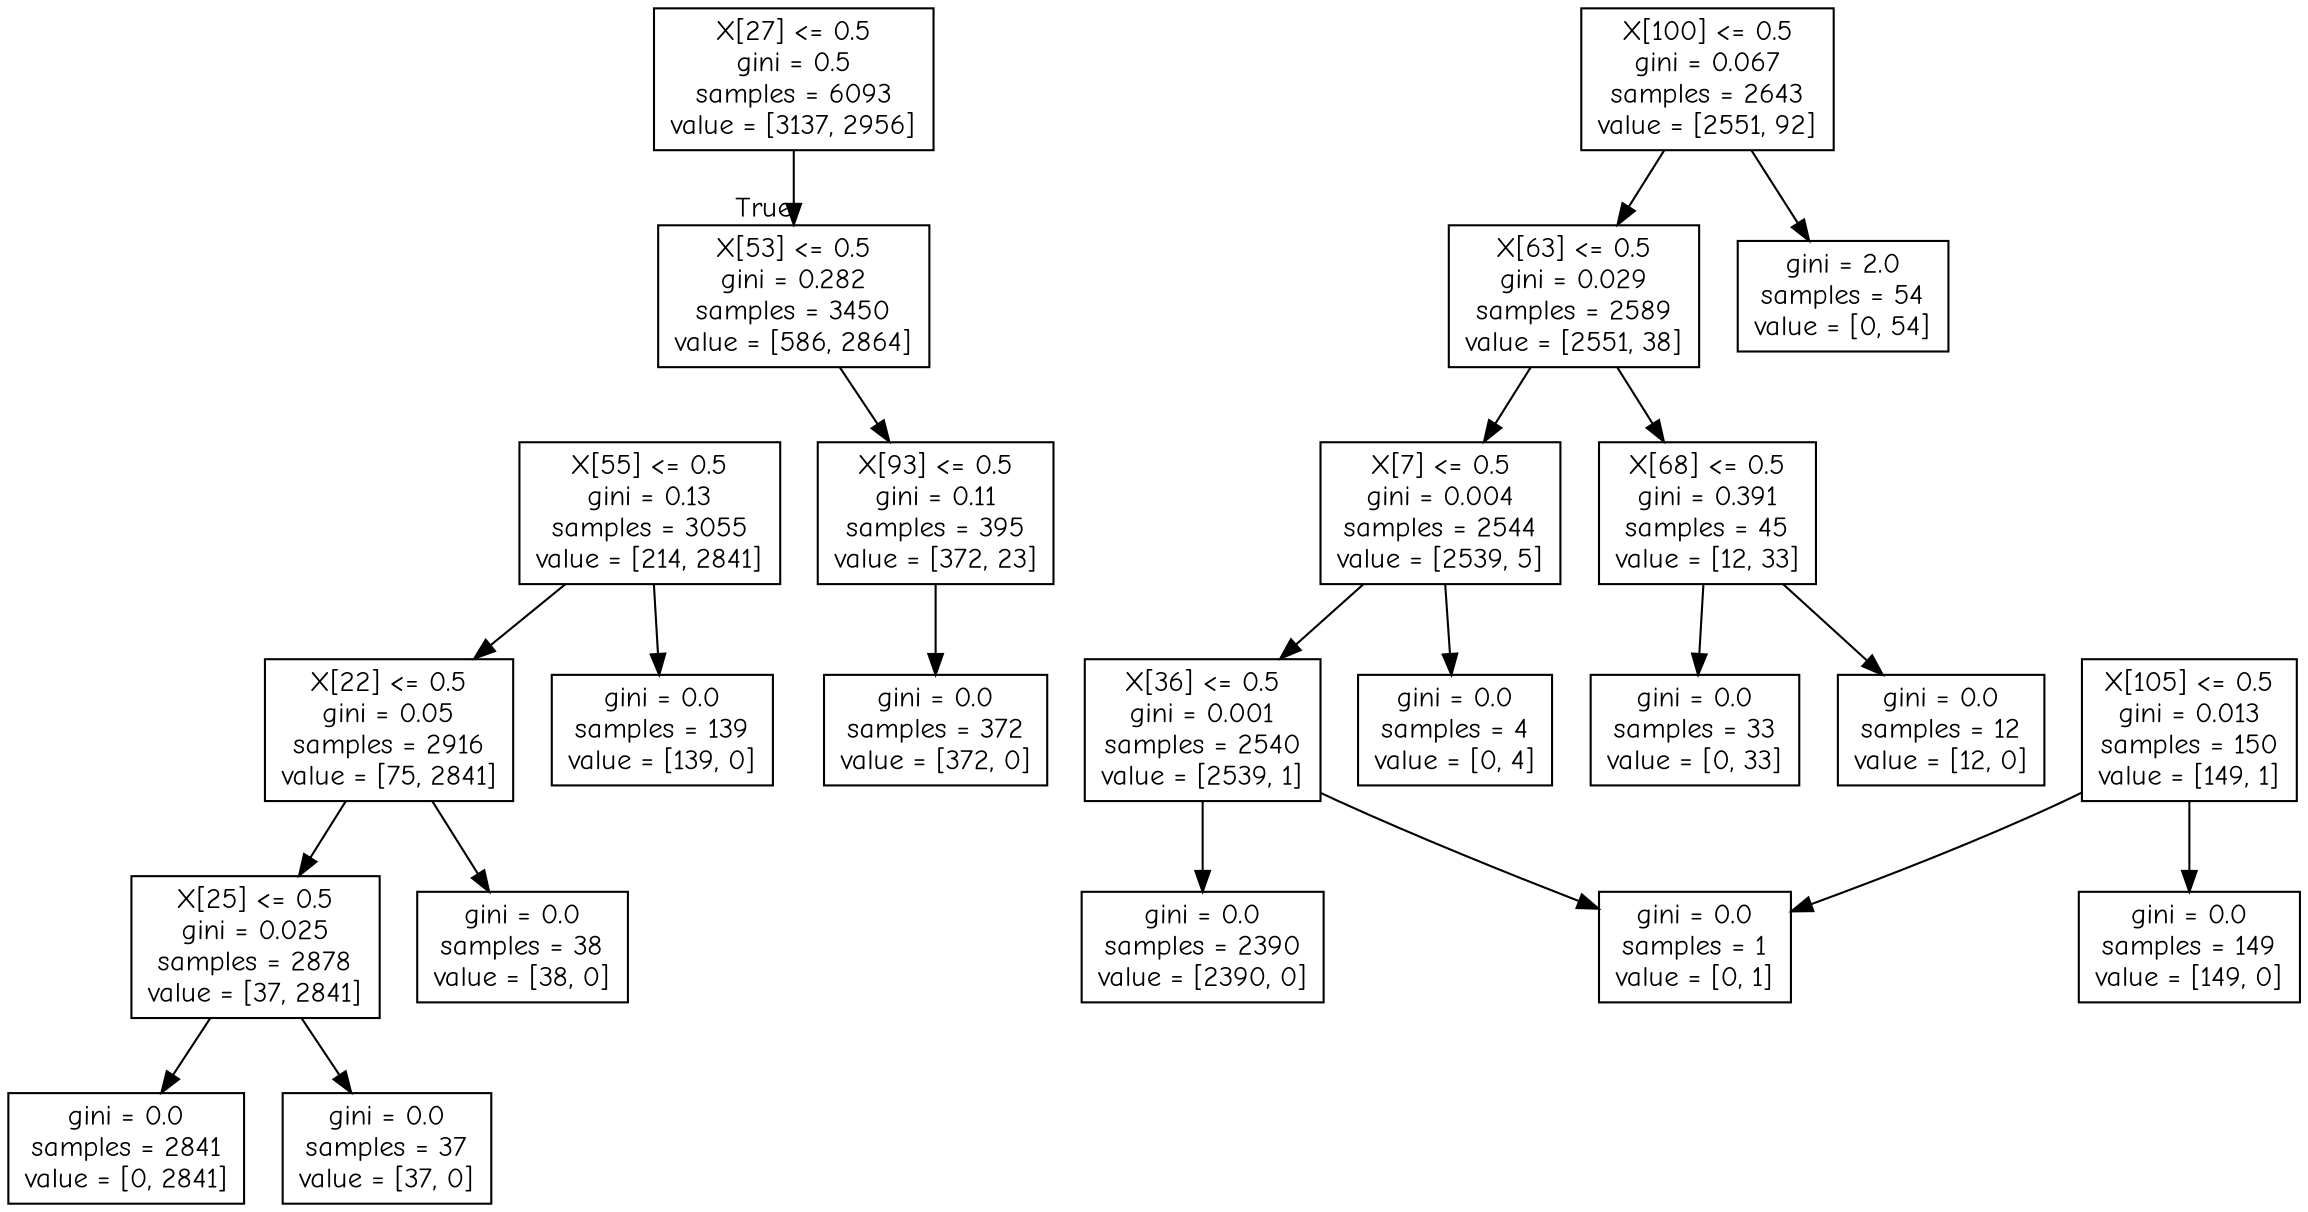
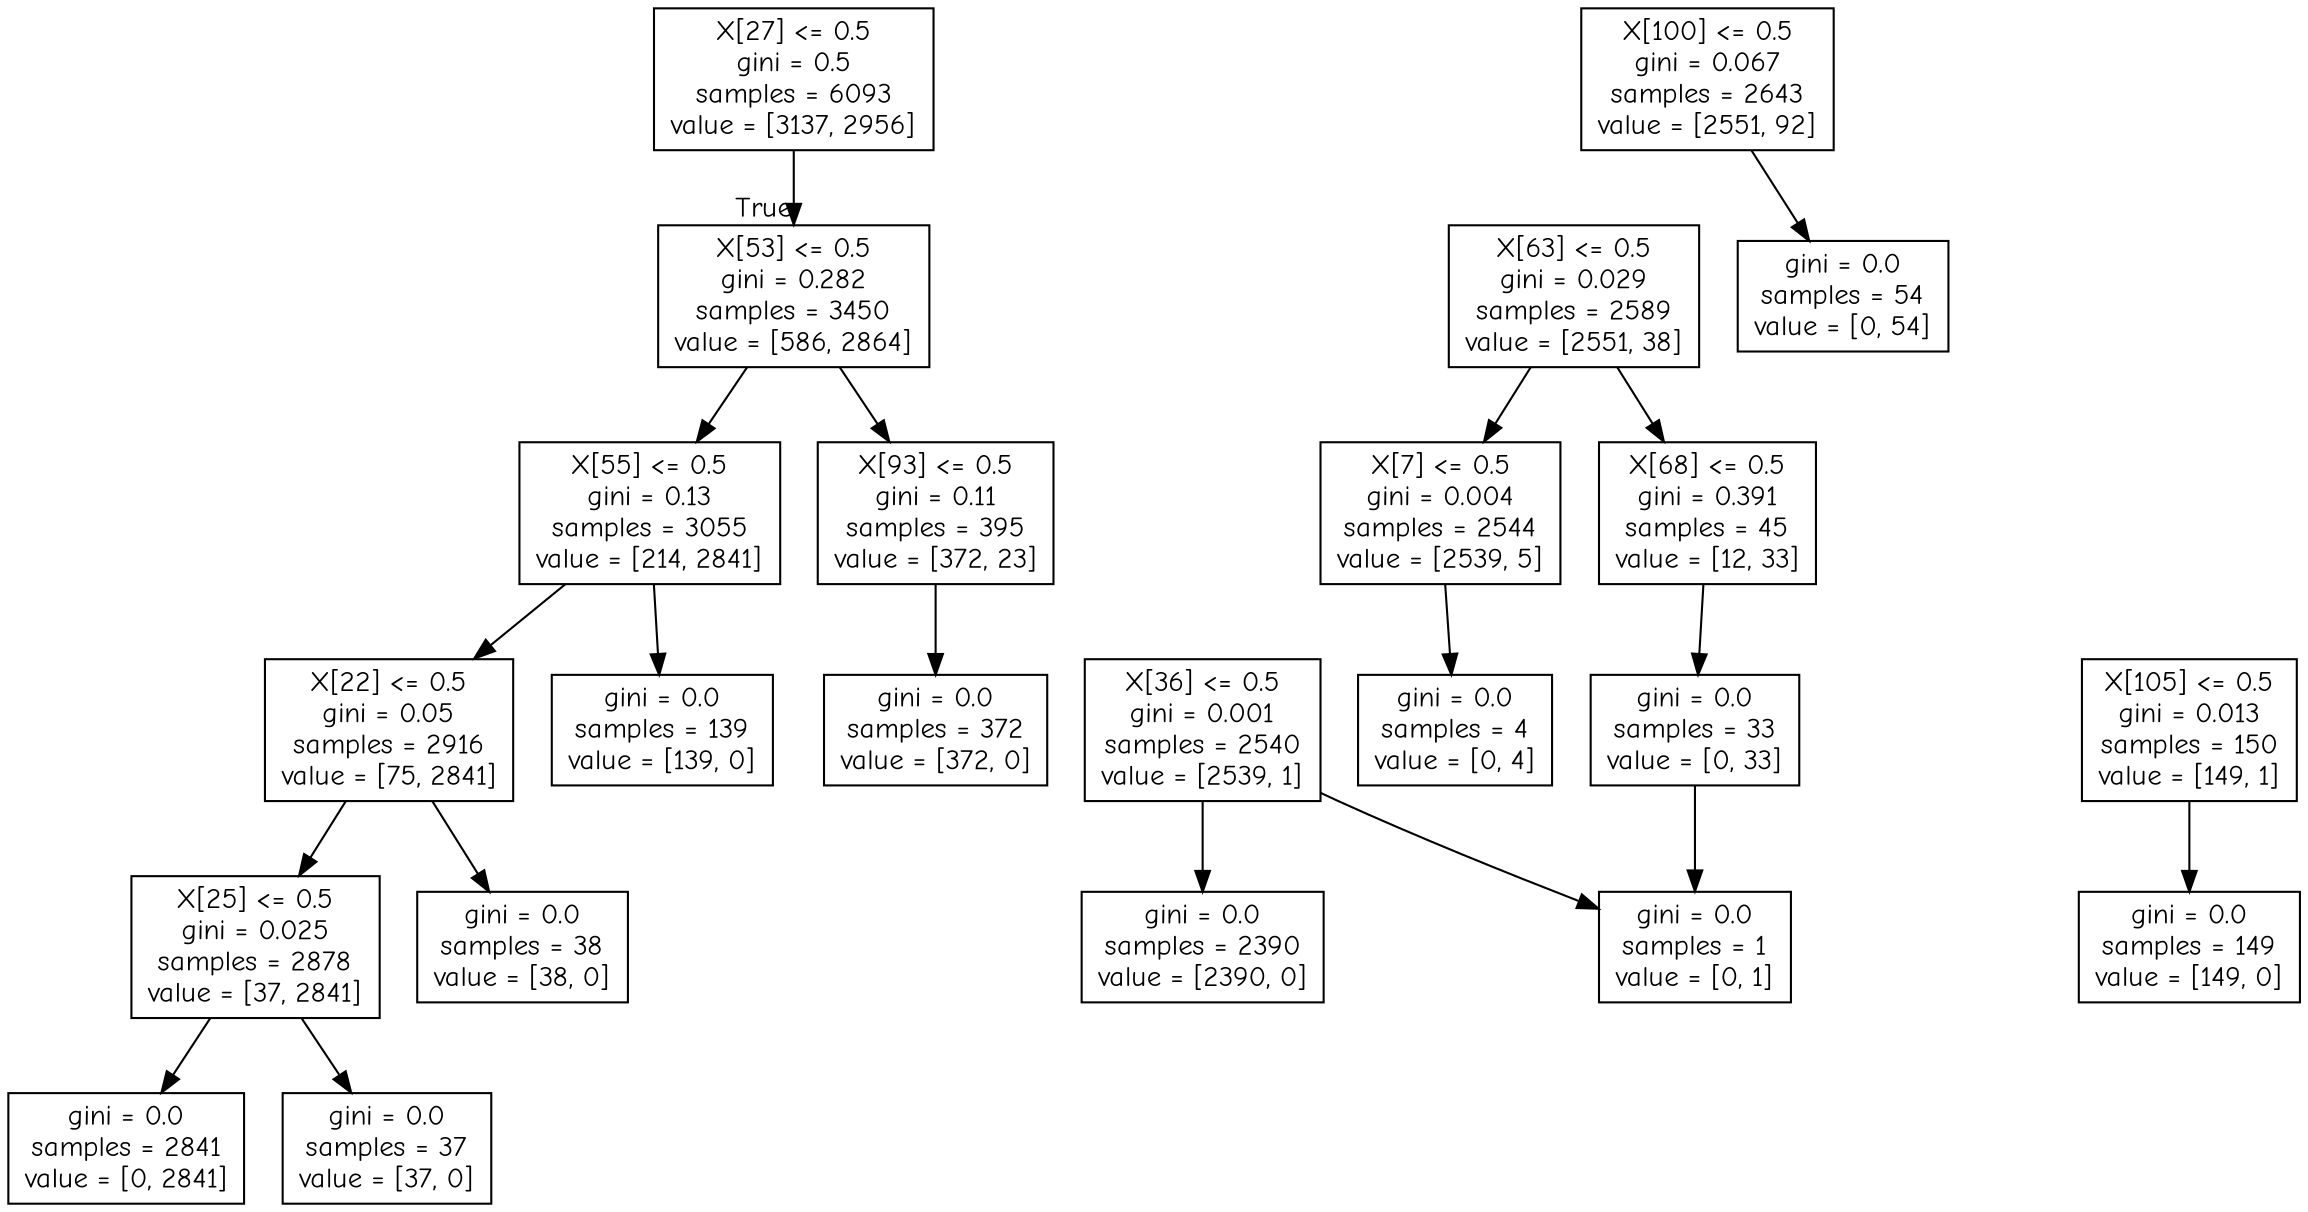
edge "X[100] <= 0.5 gini = 0.067 samples = 2643 value = [2551, 92]" -> "X[63] <= 0.5 gini = 0.029 samples = 2589 value = [2551, 38]": removed
node "gini = 2.0 samples = 54 value = [0, 54]": label "gini = 2.0 samples = 54 value = [0, 54]" -> "gini = 0.0 samples = 54 value = [0, 54]"
edge "X[53] <= 0.5 gini = 0.282 samples = 3450 value = [586, 2864]" -> "X[55] <= 0.5 gini = 0.13 samples = 3055 value = [214, 2841]": added
edge "X[7] <= 0.5 gini = 0.004 samples = 2544 value = [2539, 5]" -> "X[36] <= 0.5 gini = 0.001 samples = 2540 value = [2539, 1]": removed
node "gini = 0.0 samples = 12 value = [12, 0]": removed
edge "X[105] <= 0.5 gini = 0.013 samples = 150 value = [149, 1]" -> "gini = 0.0 samples = 1 value = [0, 1]": now "gini = 0.0 samples = 33 value = [0, 33]" -> "gini = 0.0 samples = 1 value = [0, 1]"
